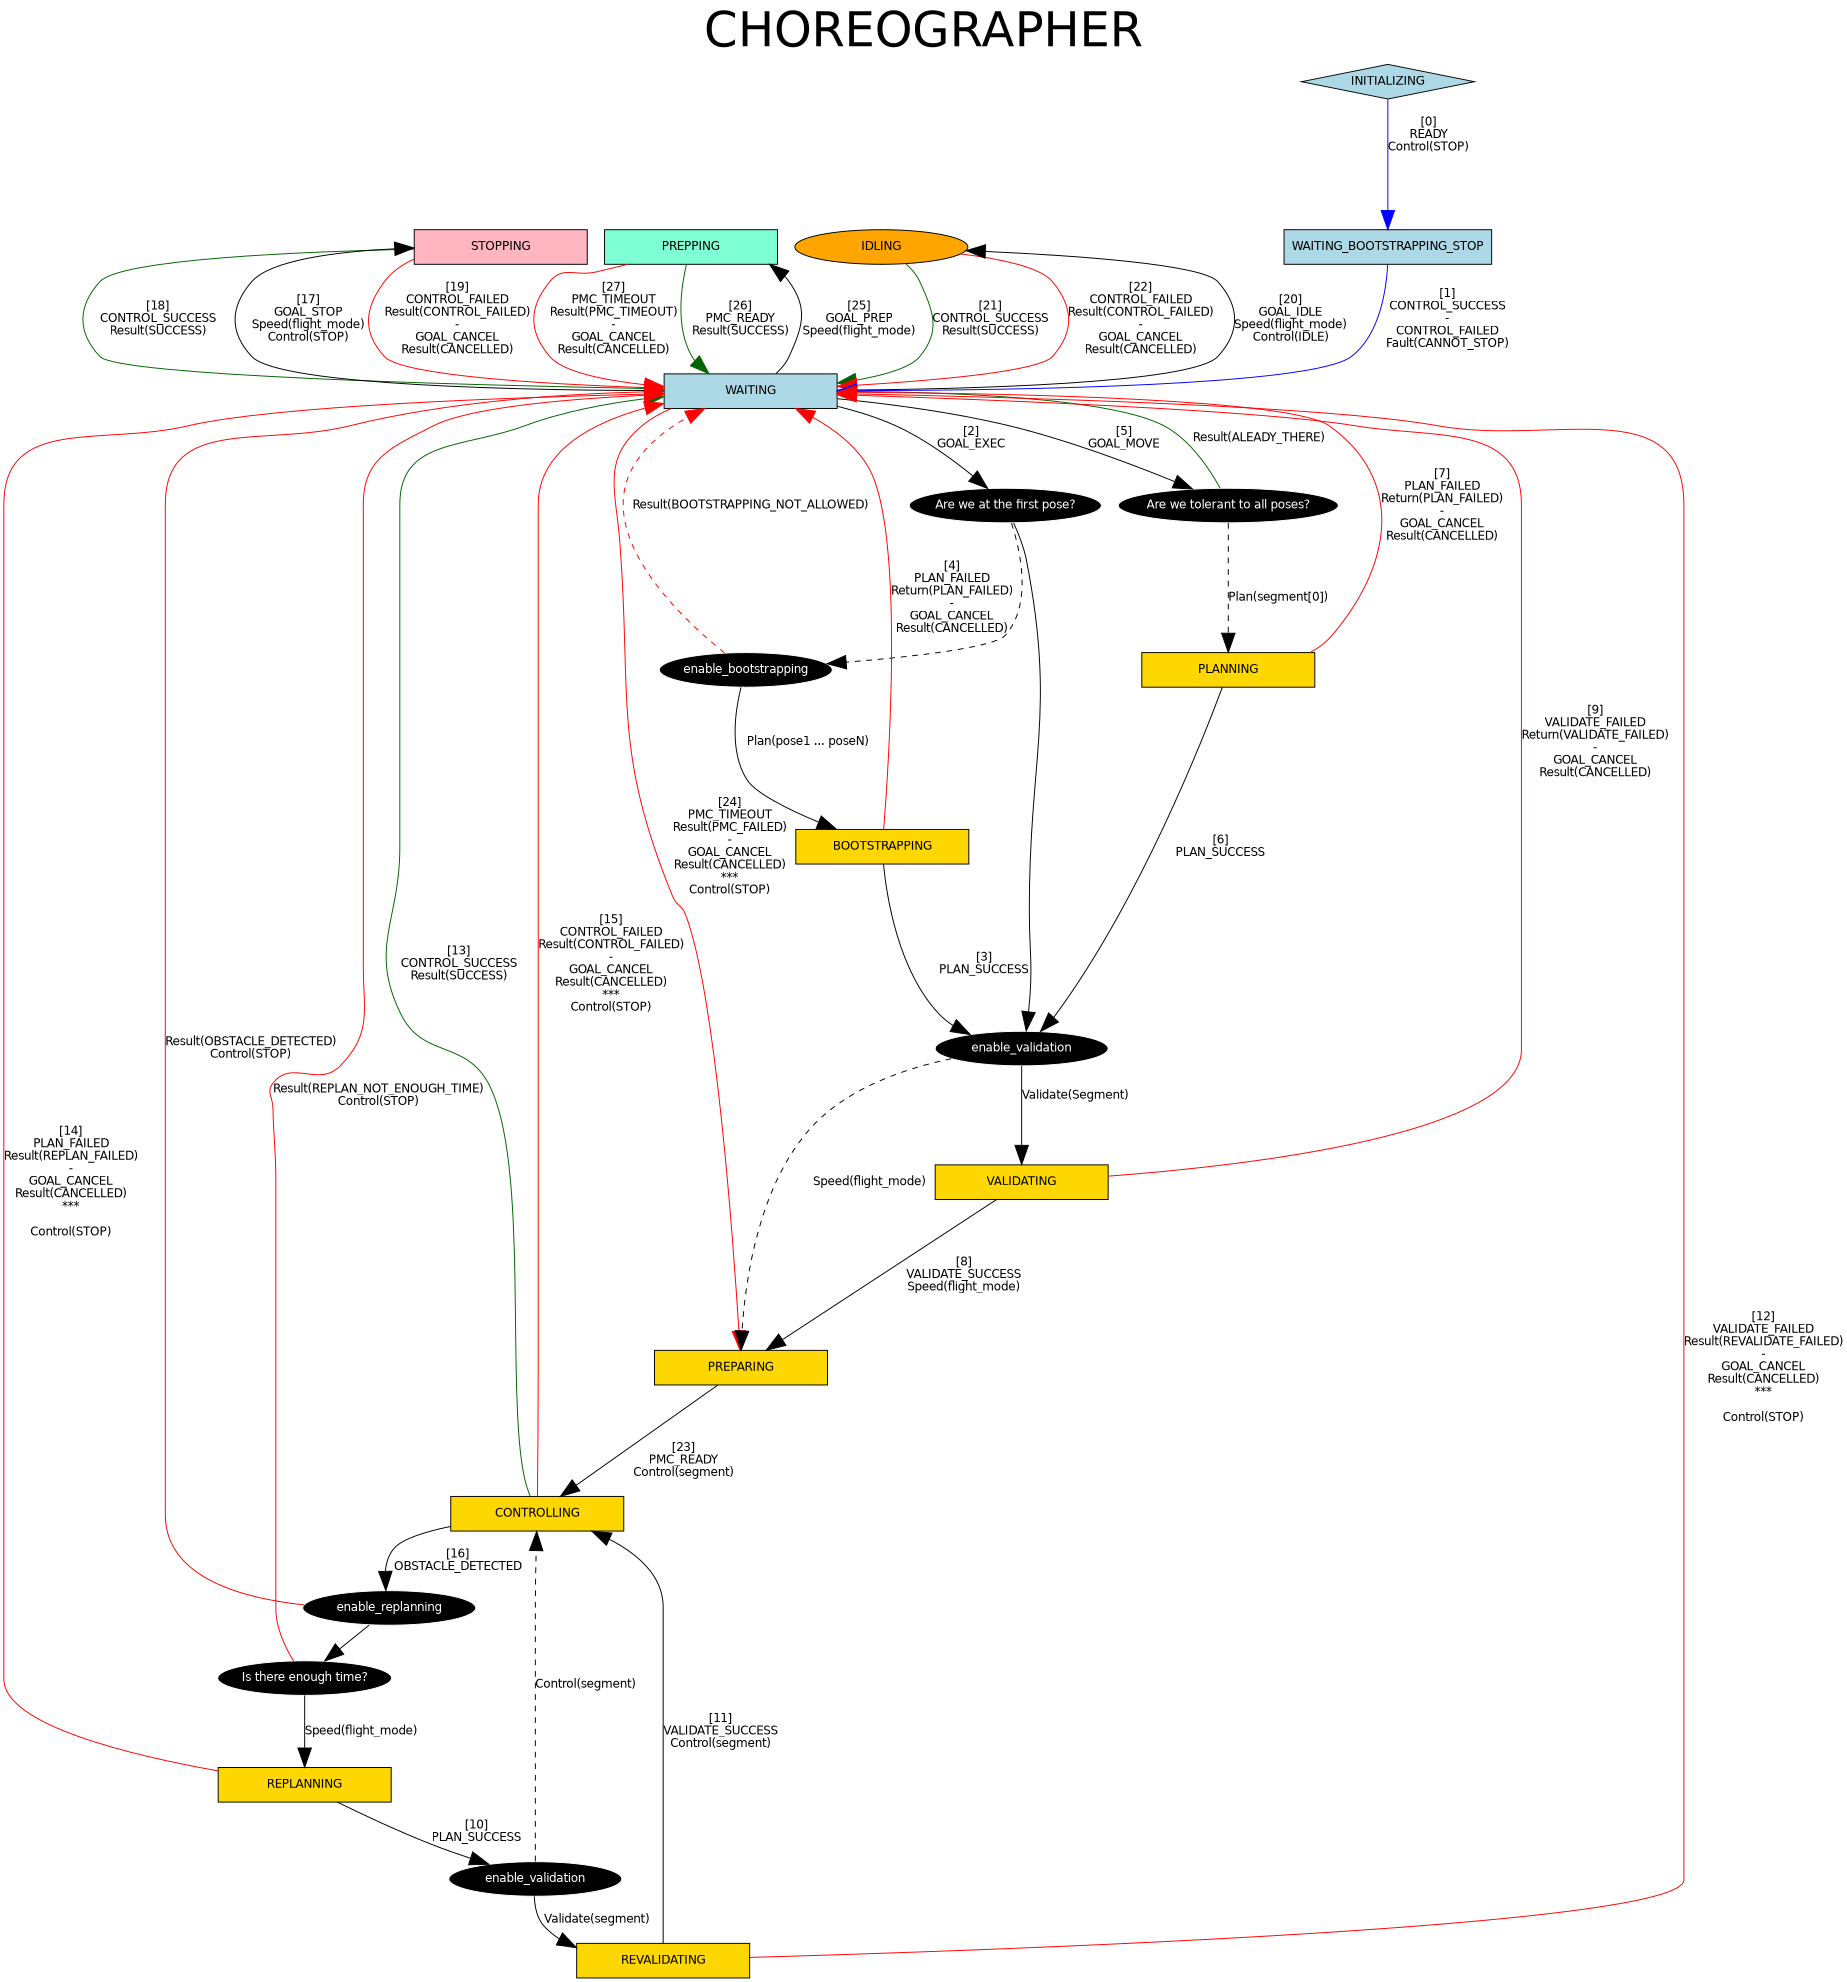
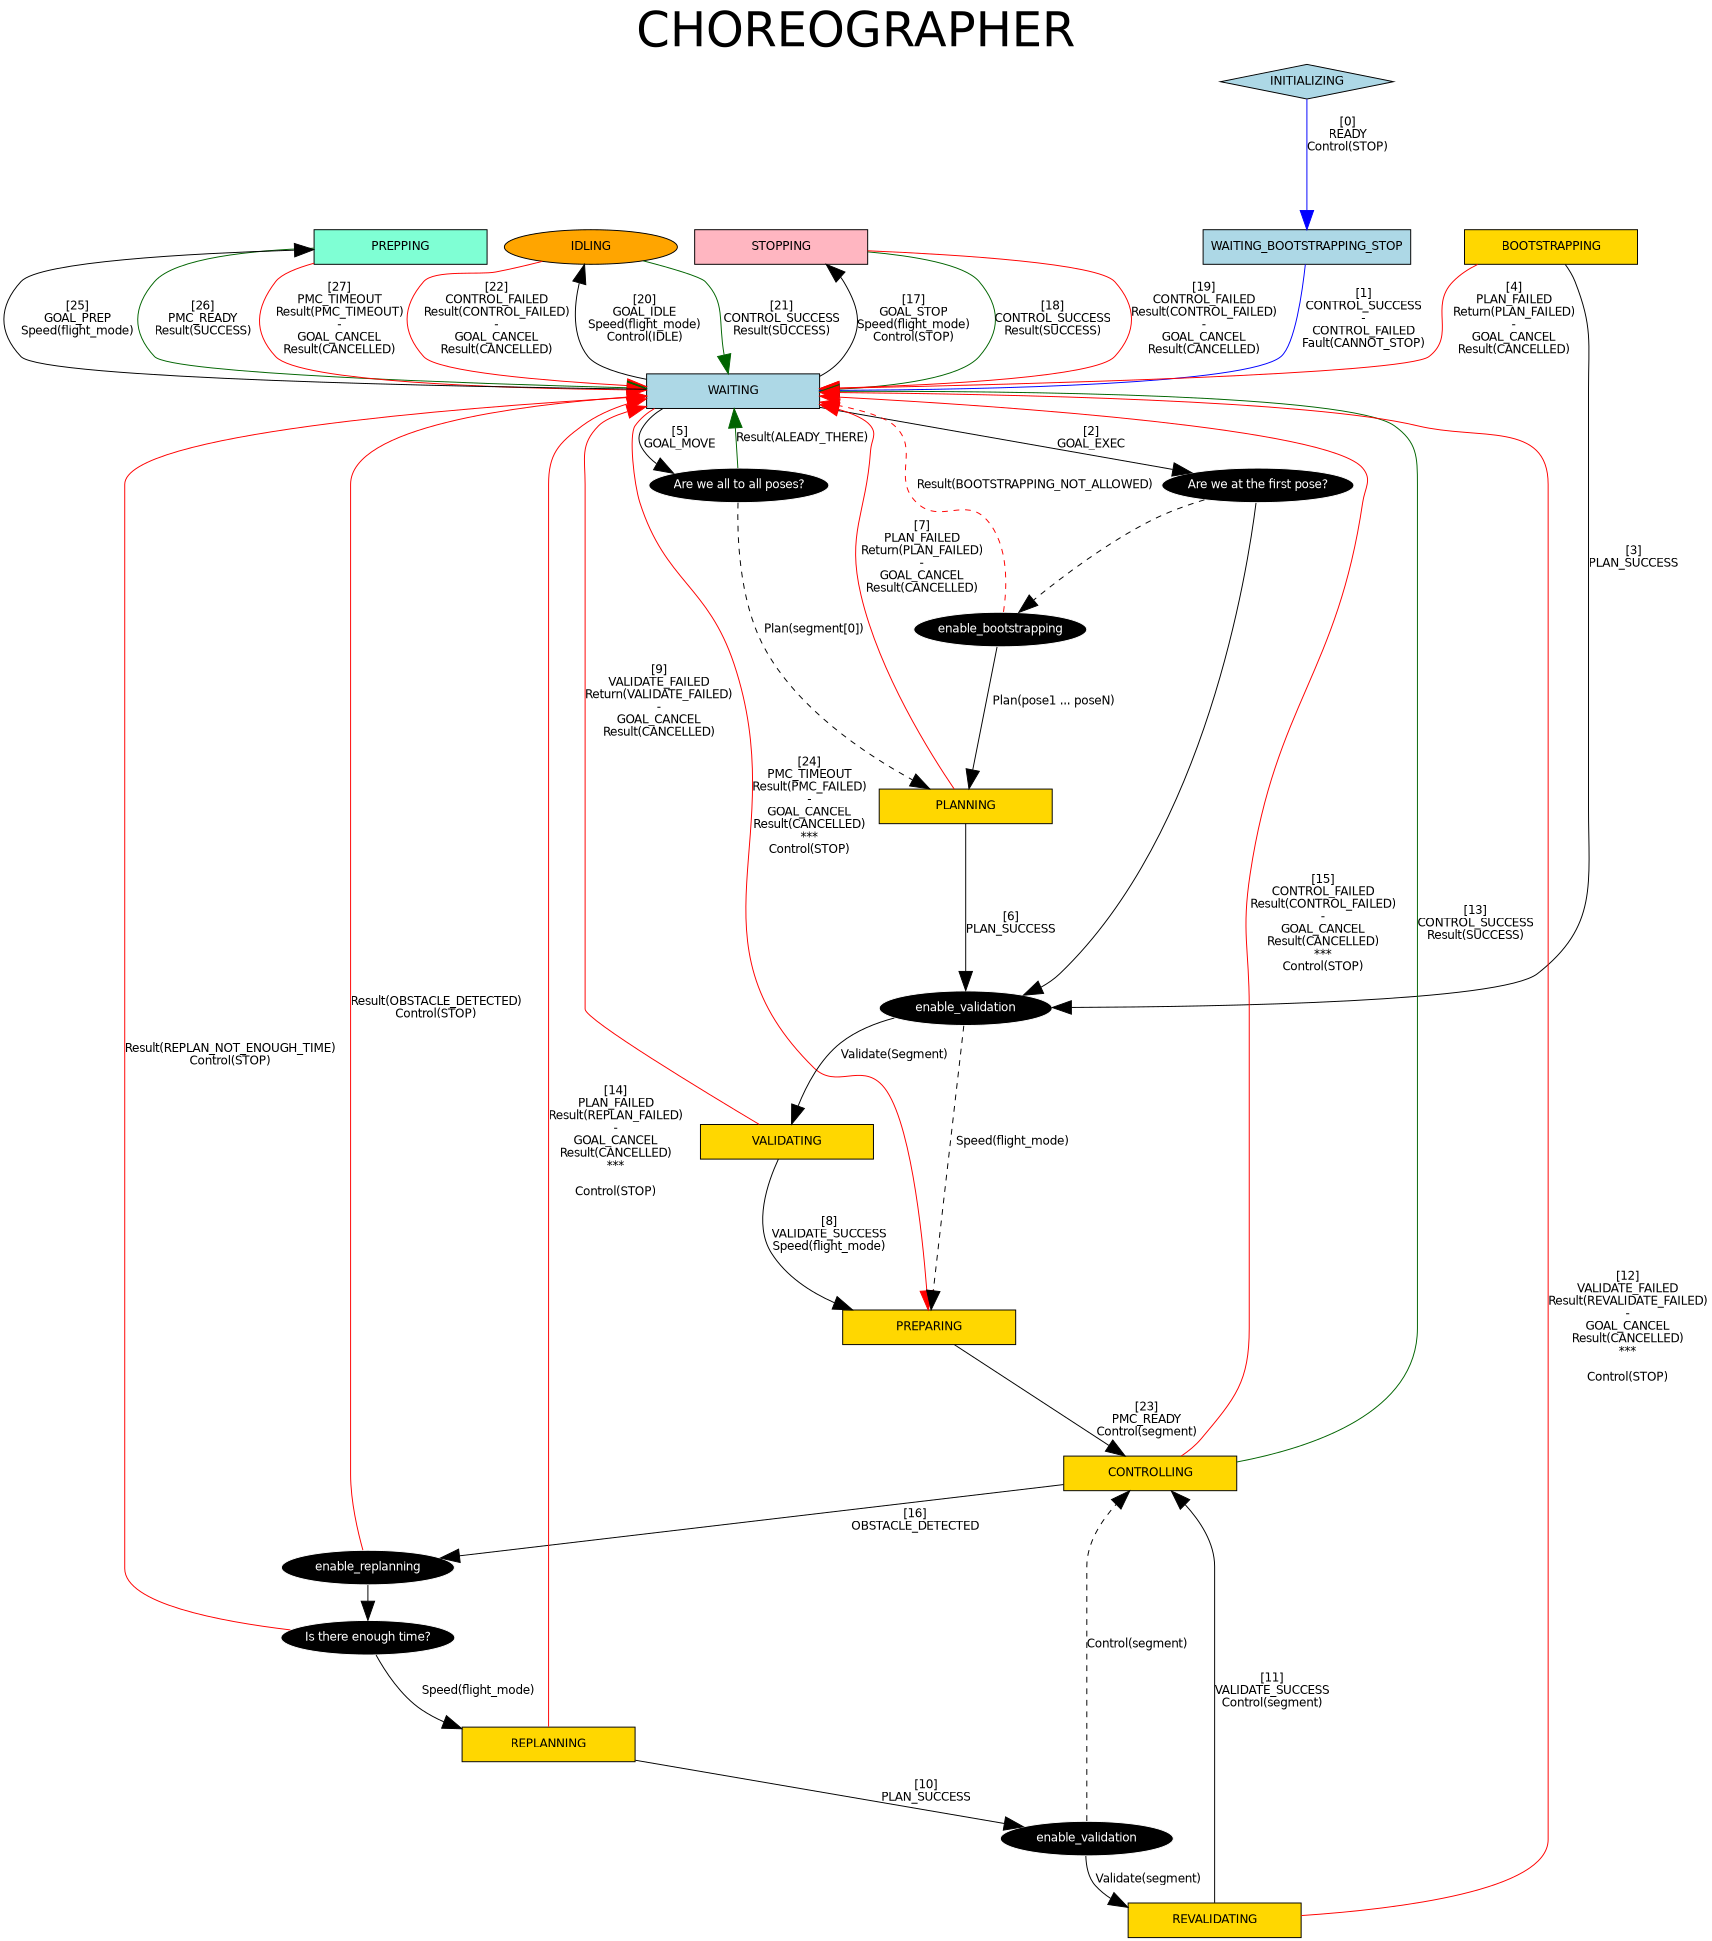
node "Are we tolerant to all poses?": label "Are we tolerant to all poses?" -> "Are we all to all poses?"
edge "enable_bootstrapping" -> "BOOTSTRAPPING": now "enable_bootstrapping" -> "PLANNING"
